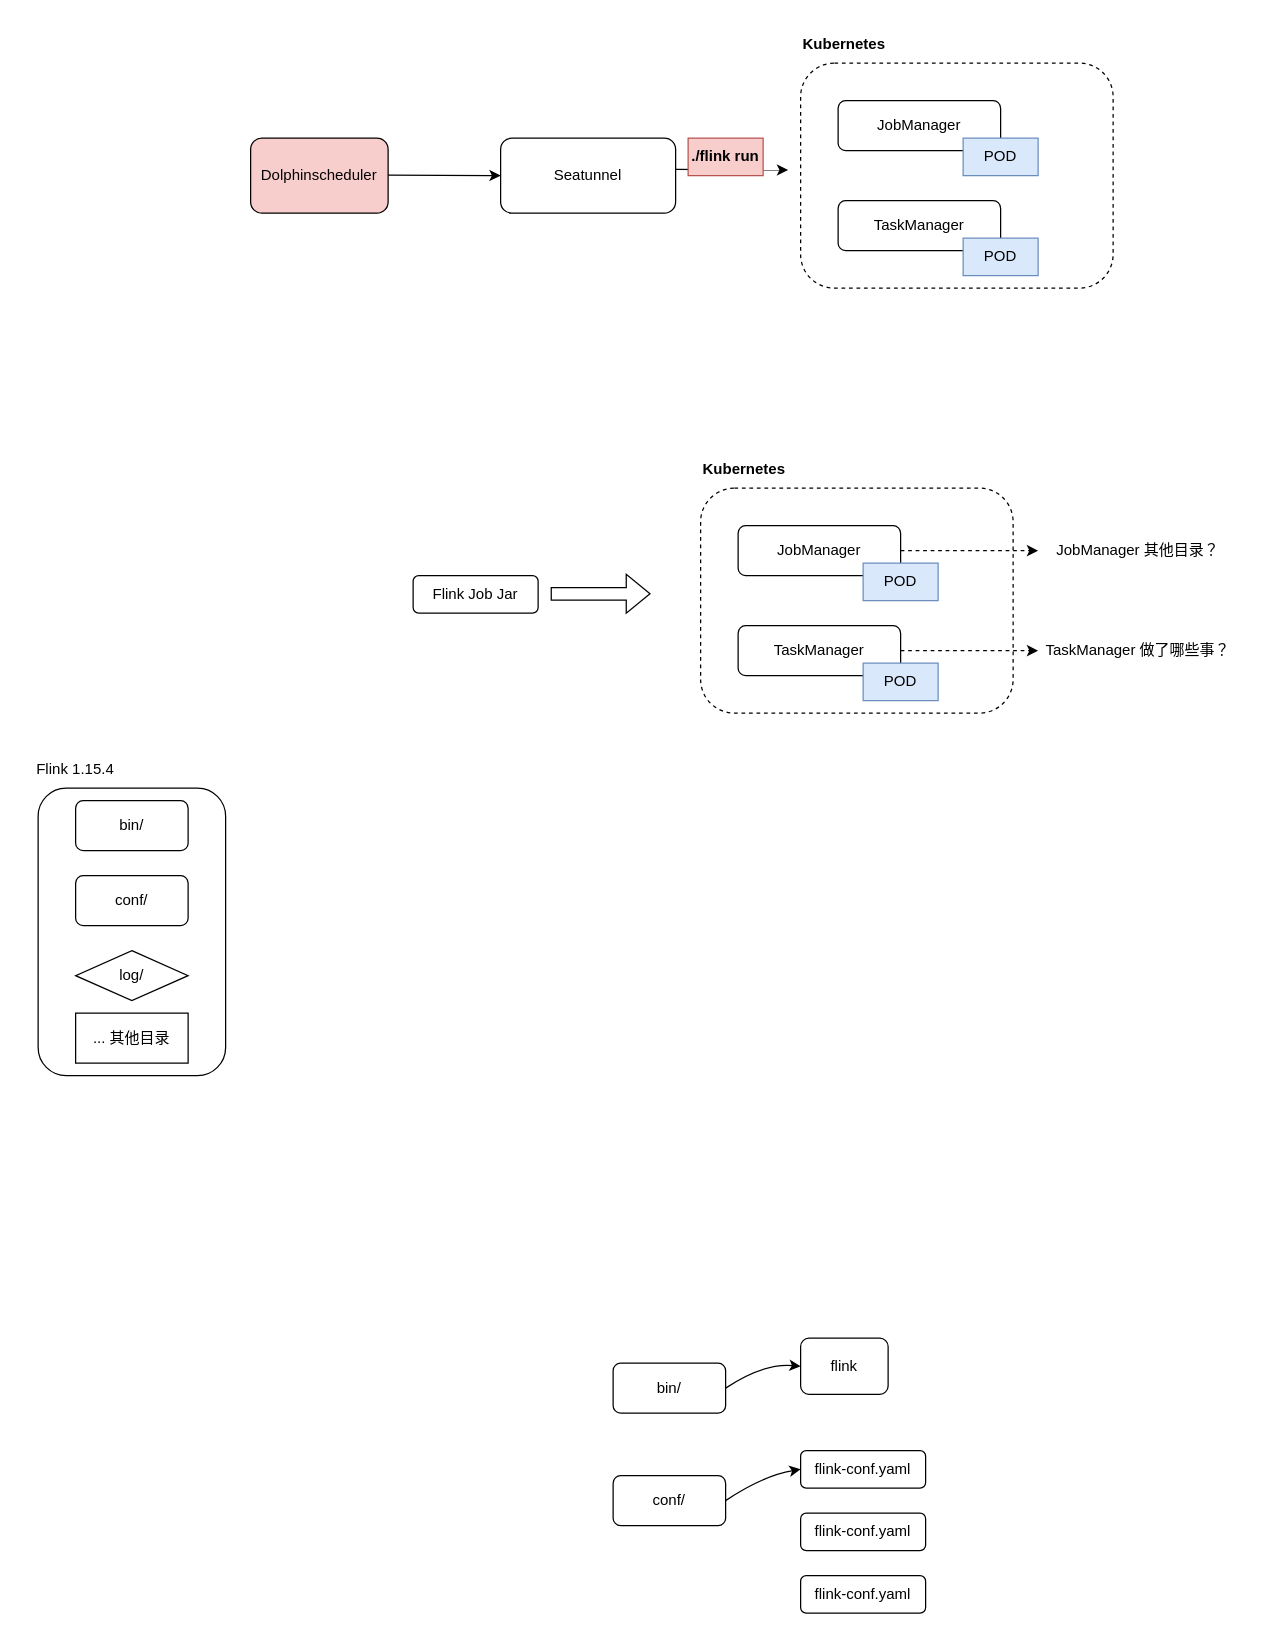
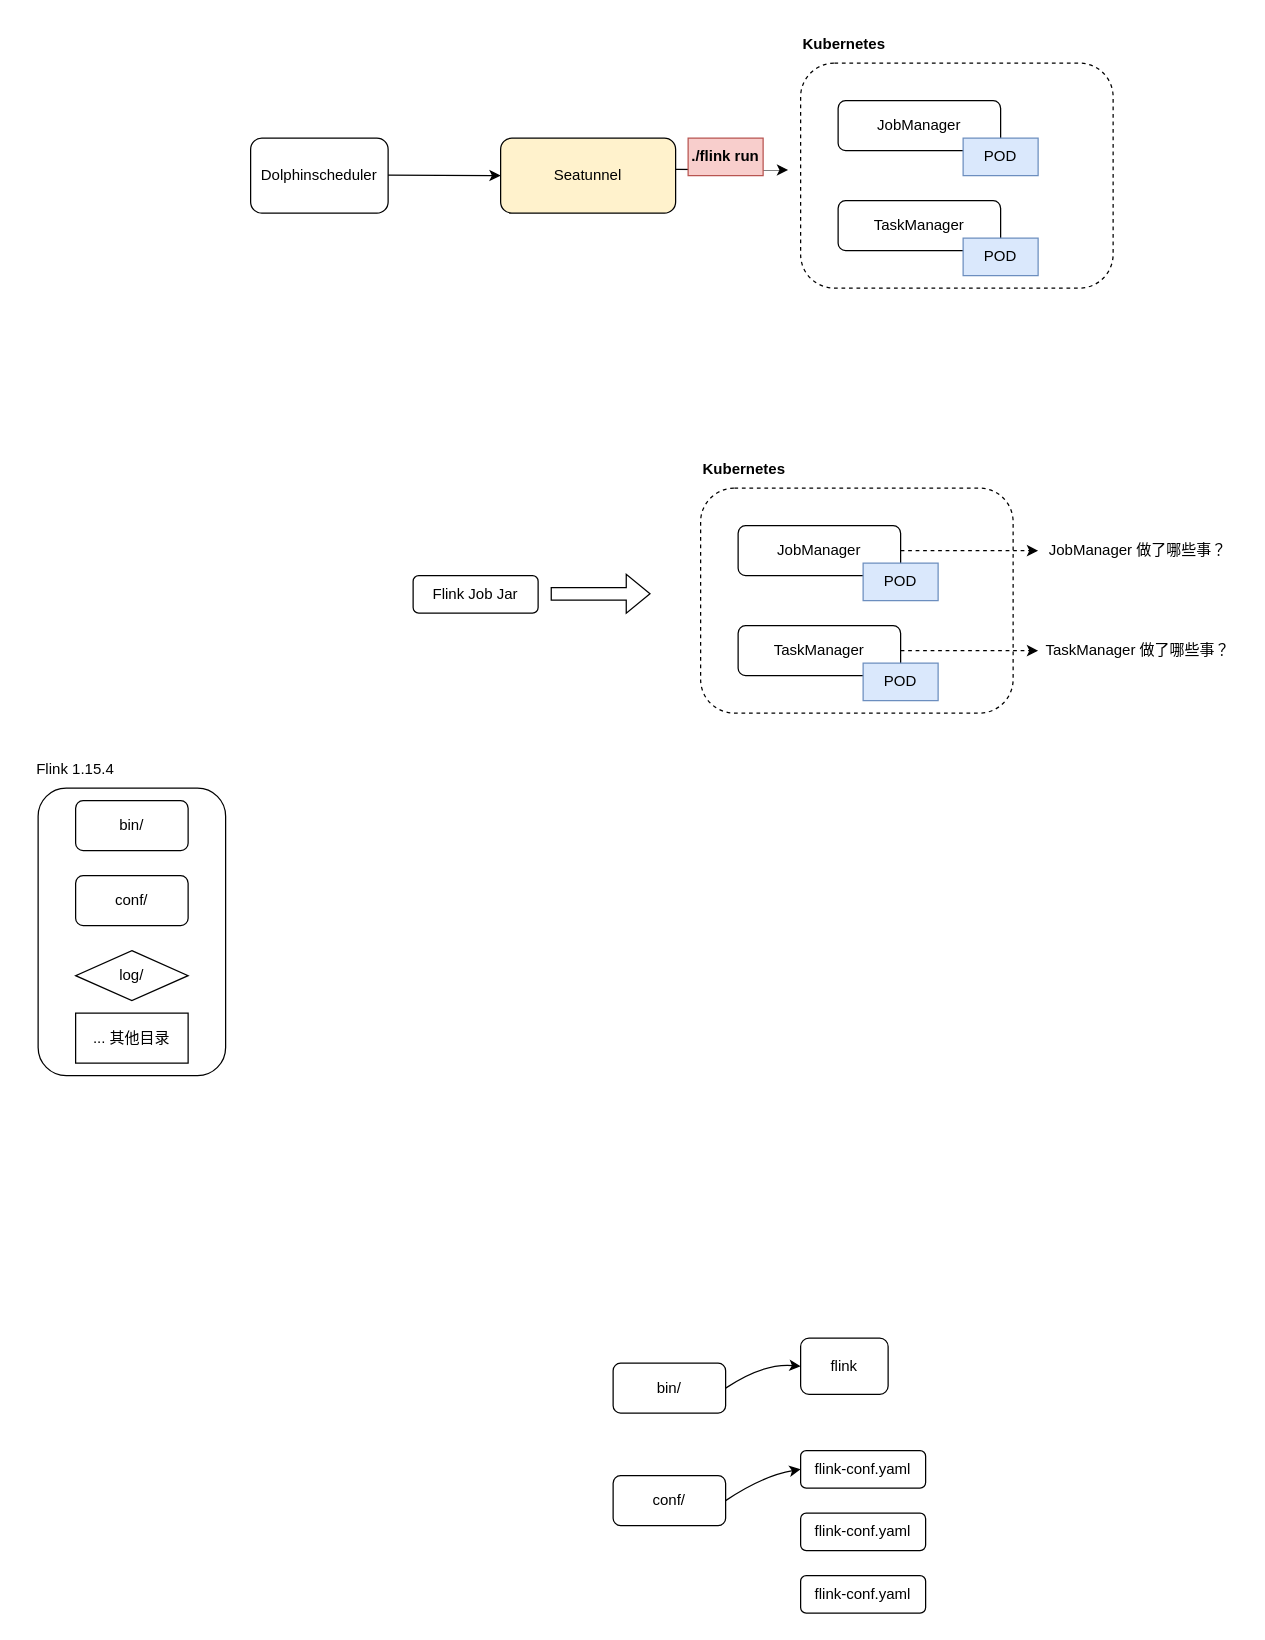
node "Dolphinscheduler": fillcolor #f8cecc -> #ffffff
node "Seatunnel": fillcolor #ffffff -> #fff2cc
node "JobManager 其他目录？": label "JobManager 其他目录？" -> "JobManager 做了哪些事？"
